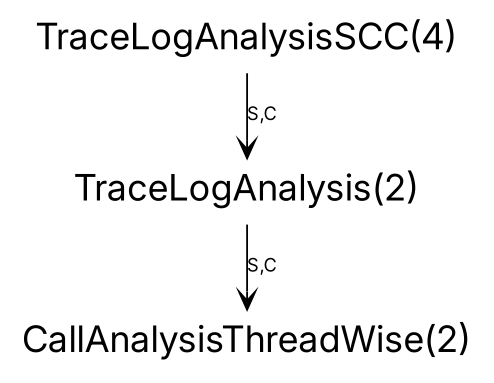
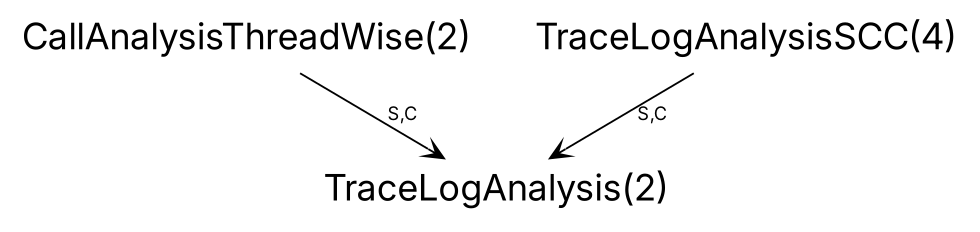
edge "TraceLogAnalysis(2)" -> "CallAnalysisThreadWise(2)": reversed
